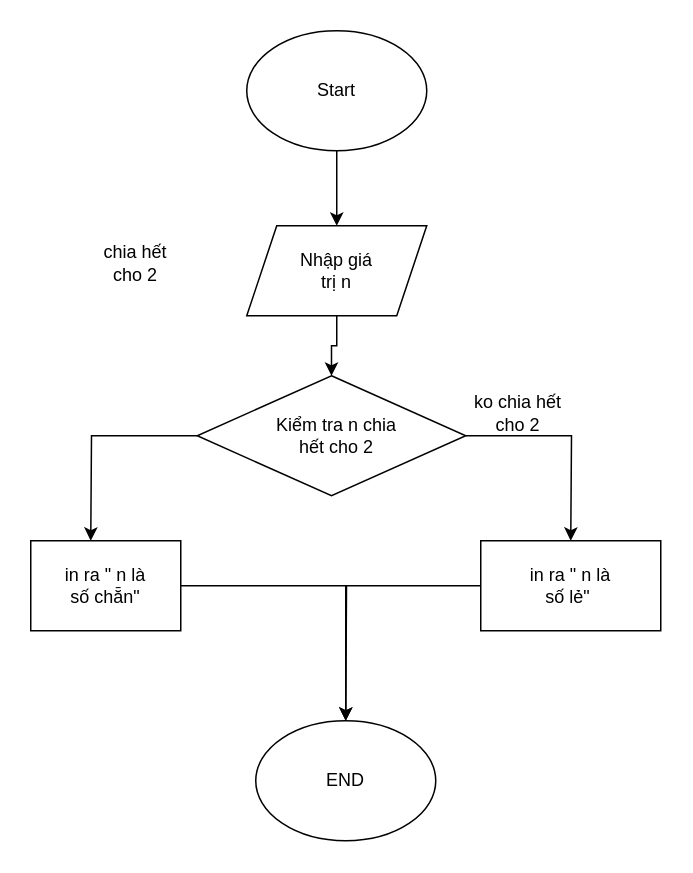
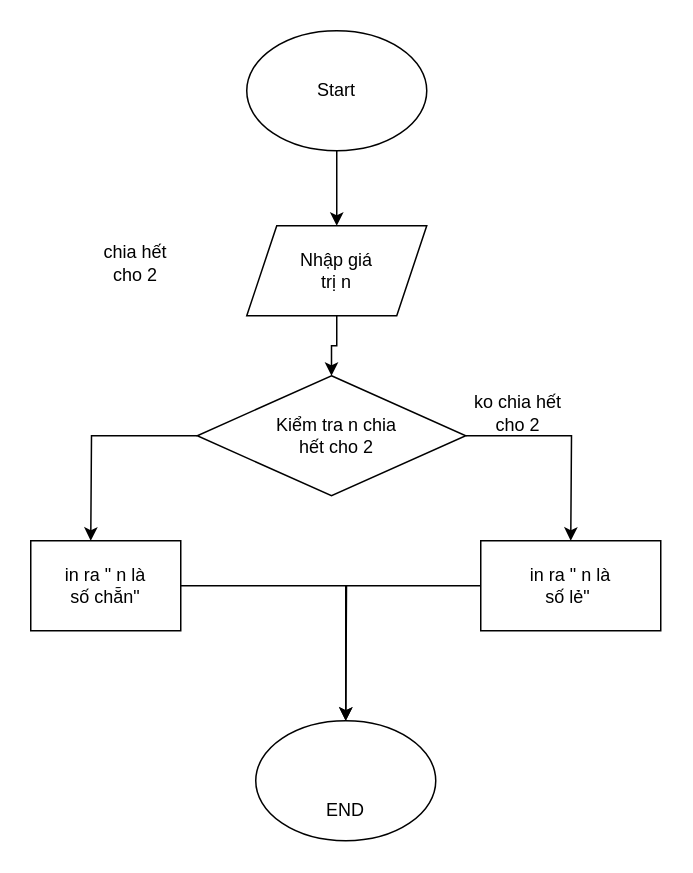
node "END": moved (346, 781) -> (346, 811)
